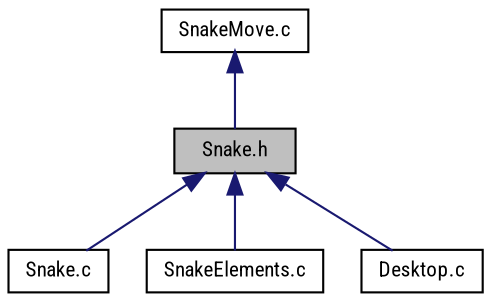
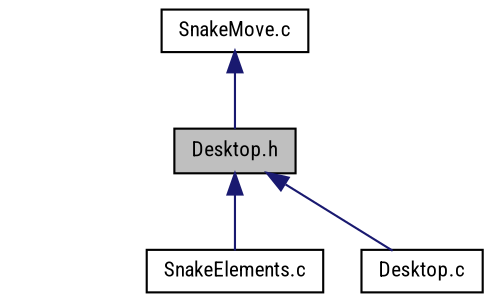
node "Snake.h": label "Snake.h" -> "Desktop.h"
node "Snake.c": removed
